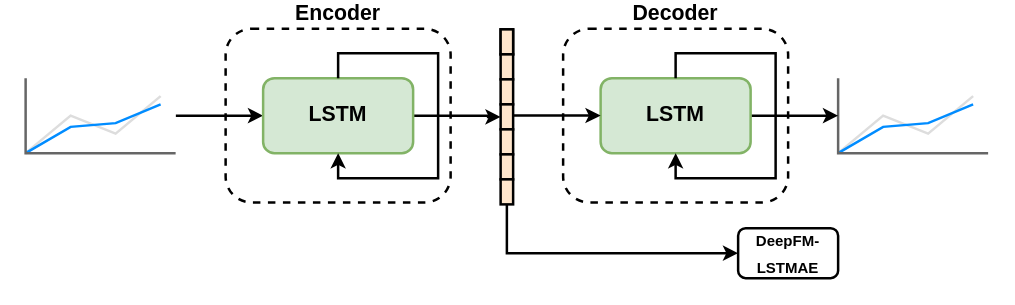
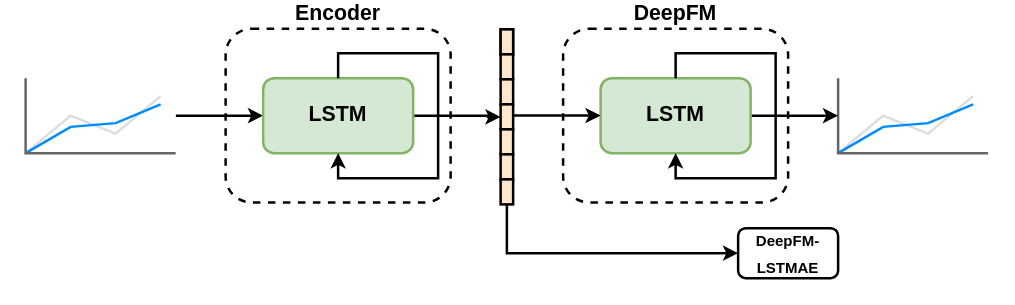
node "Decoder": label "Decoder" -> "DeepFM"
